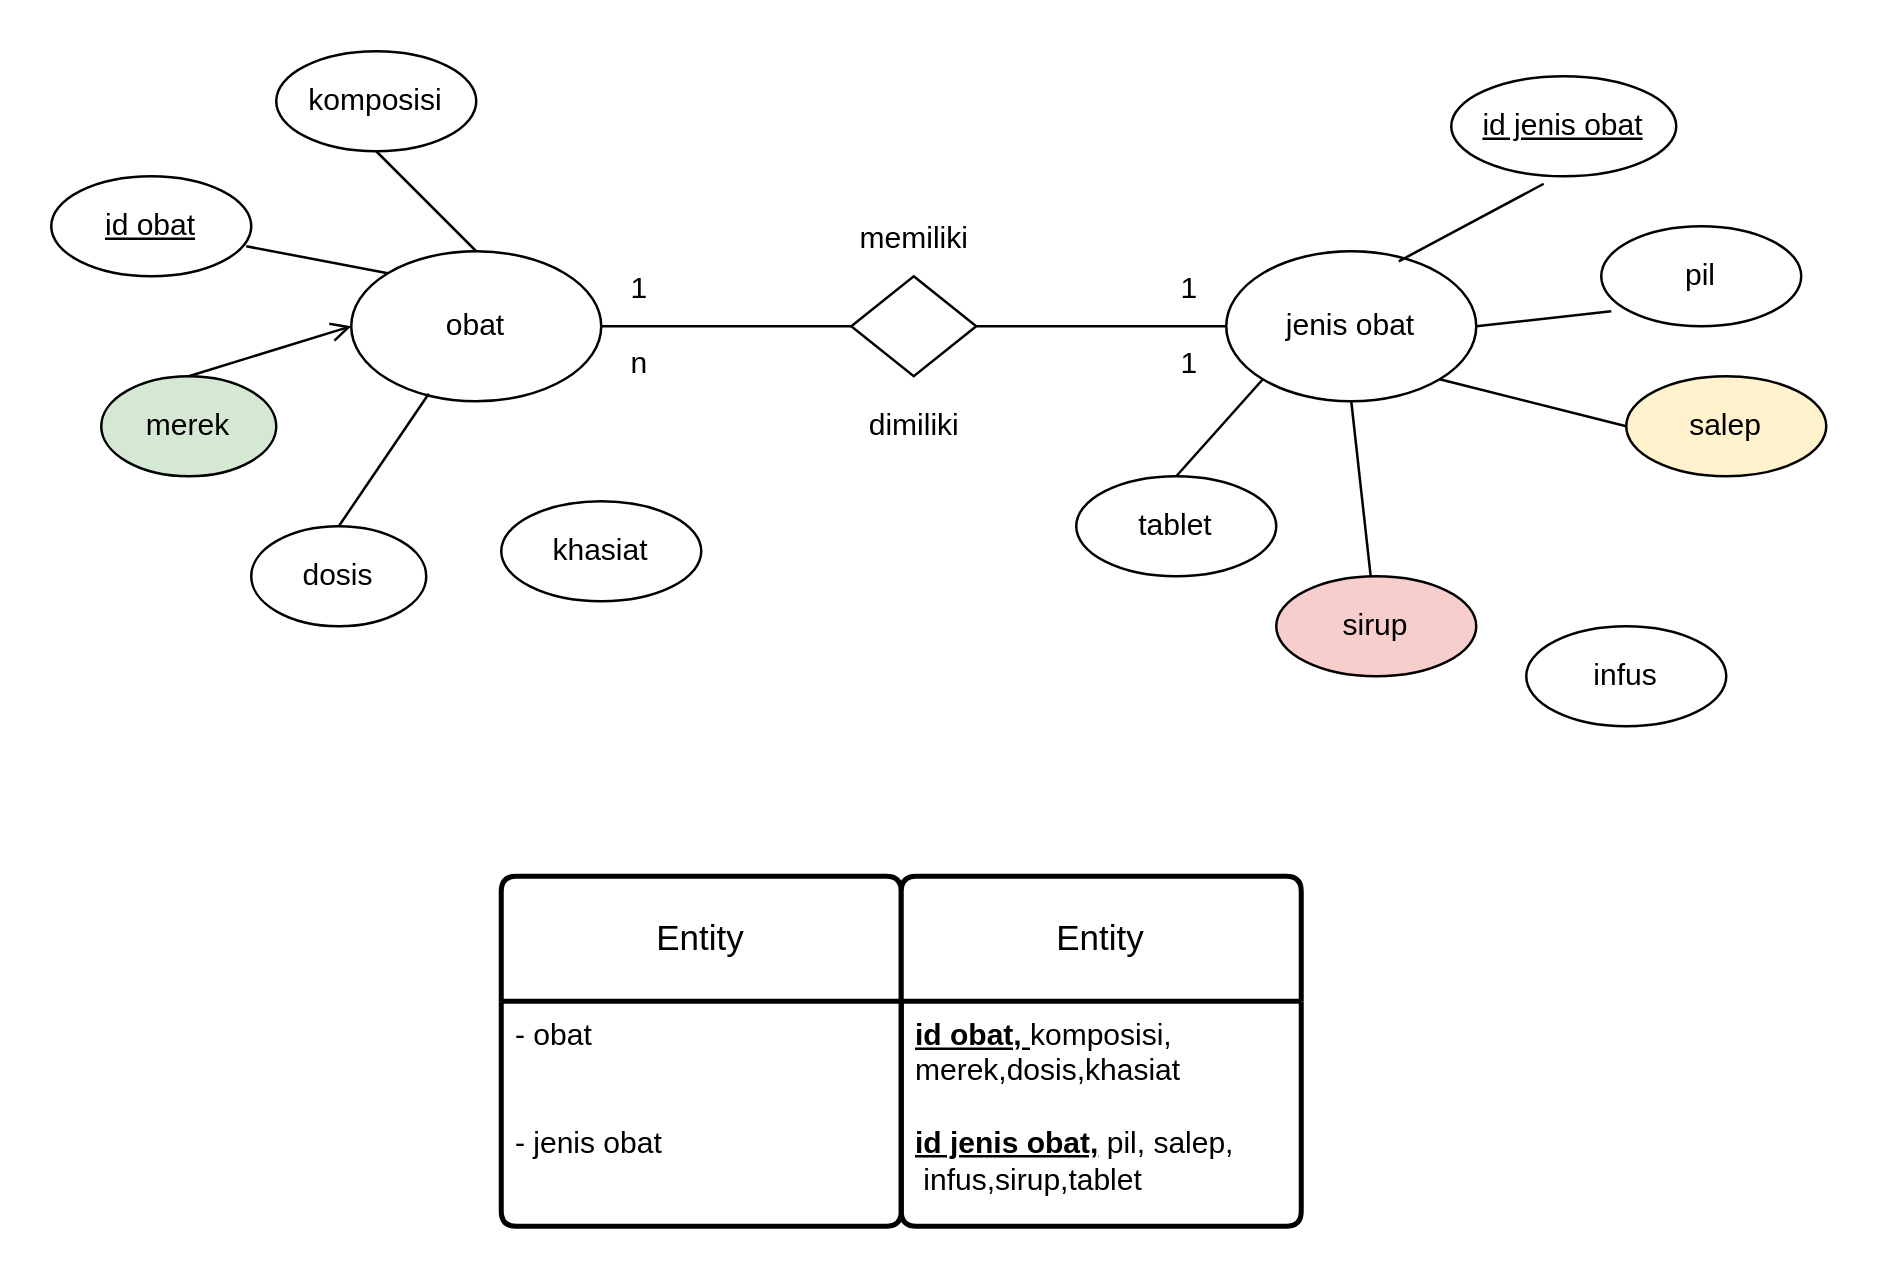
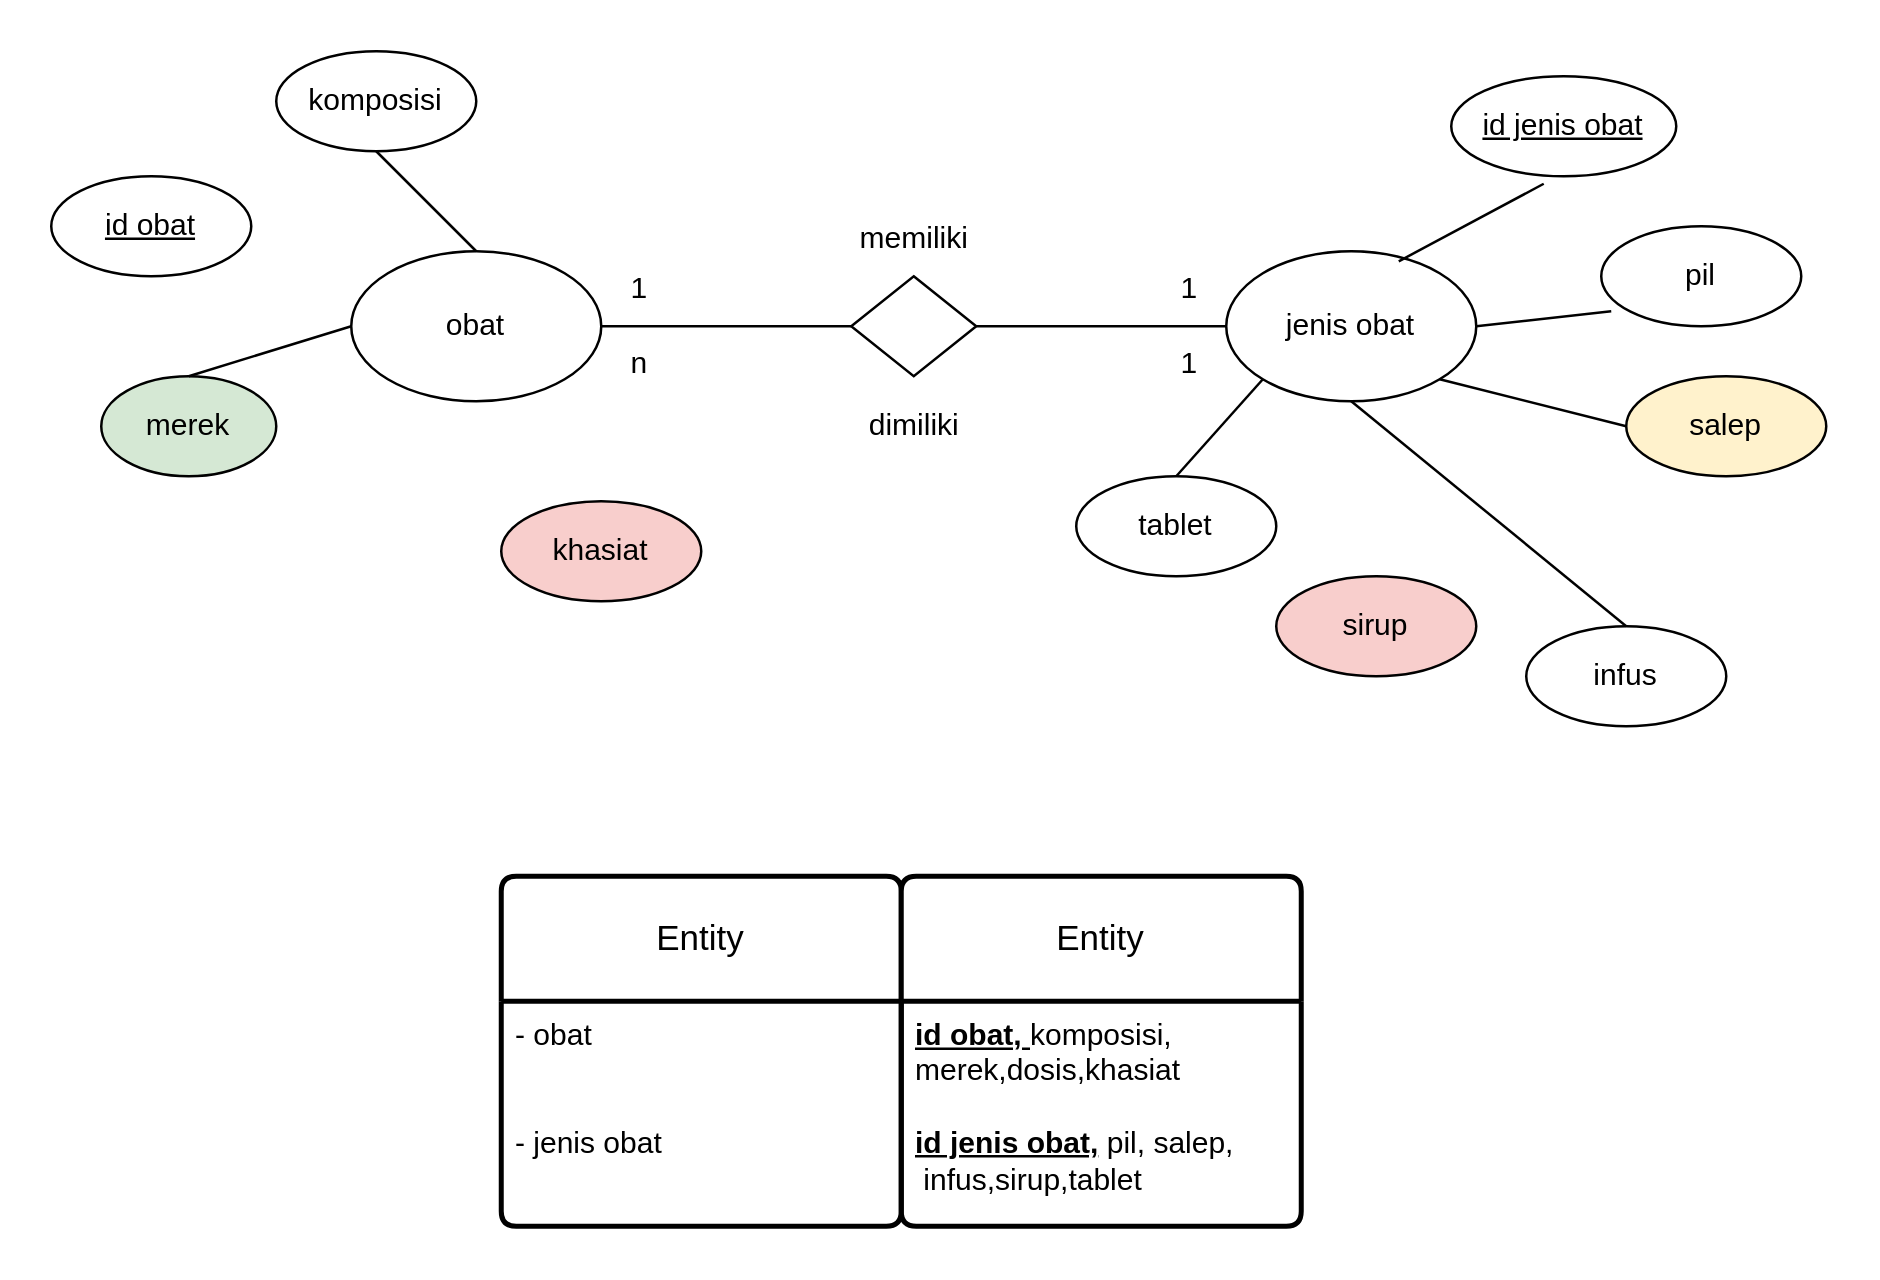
edge "id obat" -- "obat": removed
edge "merek" -> "obat": arrowhead open -> none
edge "obat" -- "dosis": removed
edge "jenis obat" -- "sirup": now "jenis obat" -- "infus"
node "khasiat": fillcolor #ffffff -> #f8cecc
node "dosis": removed
